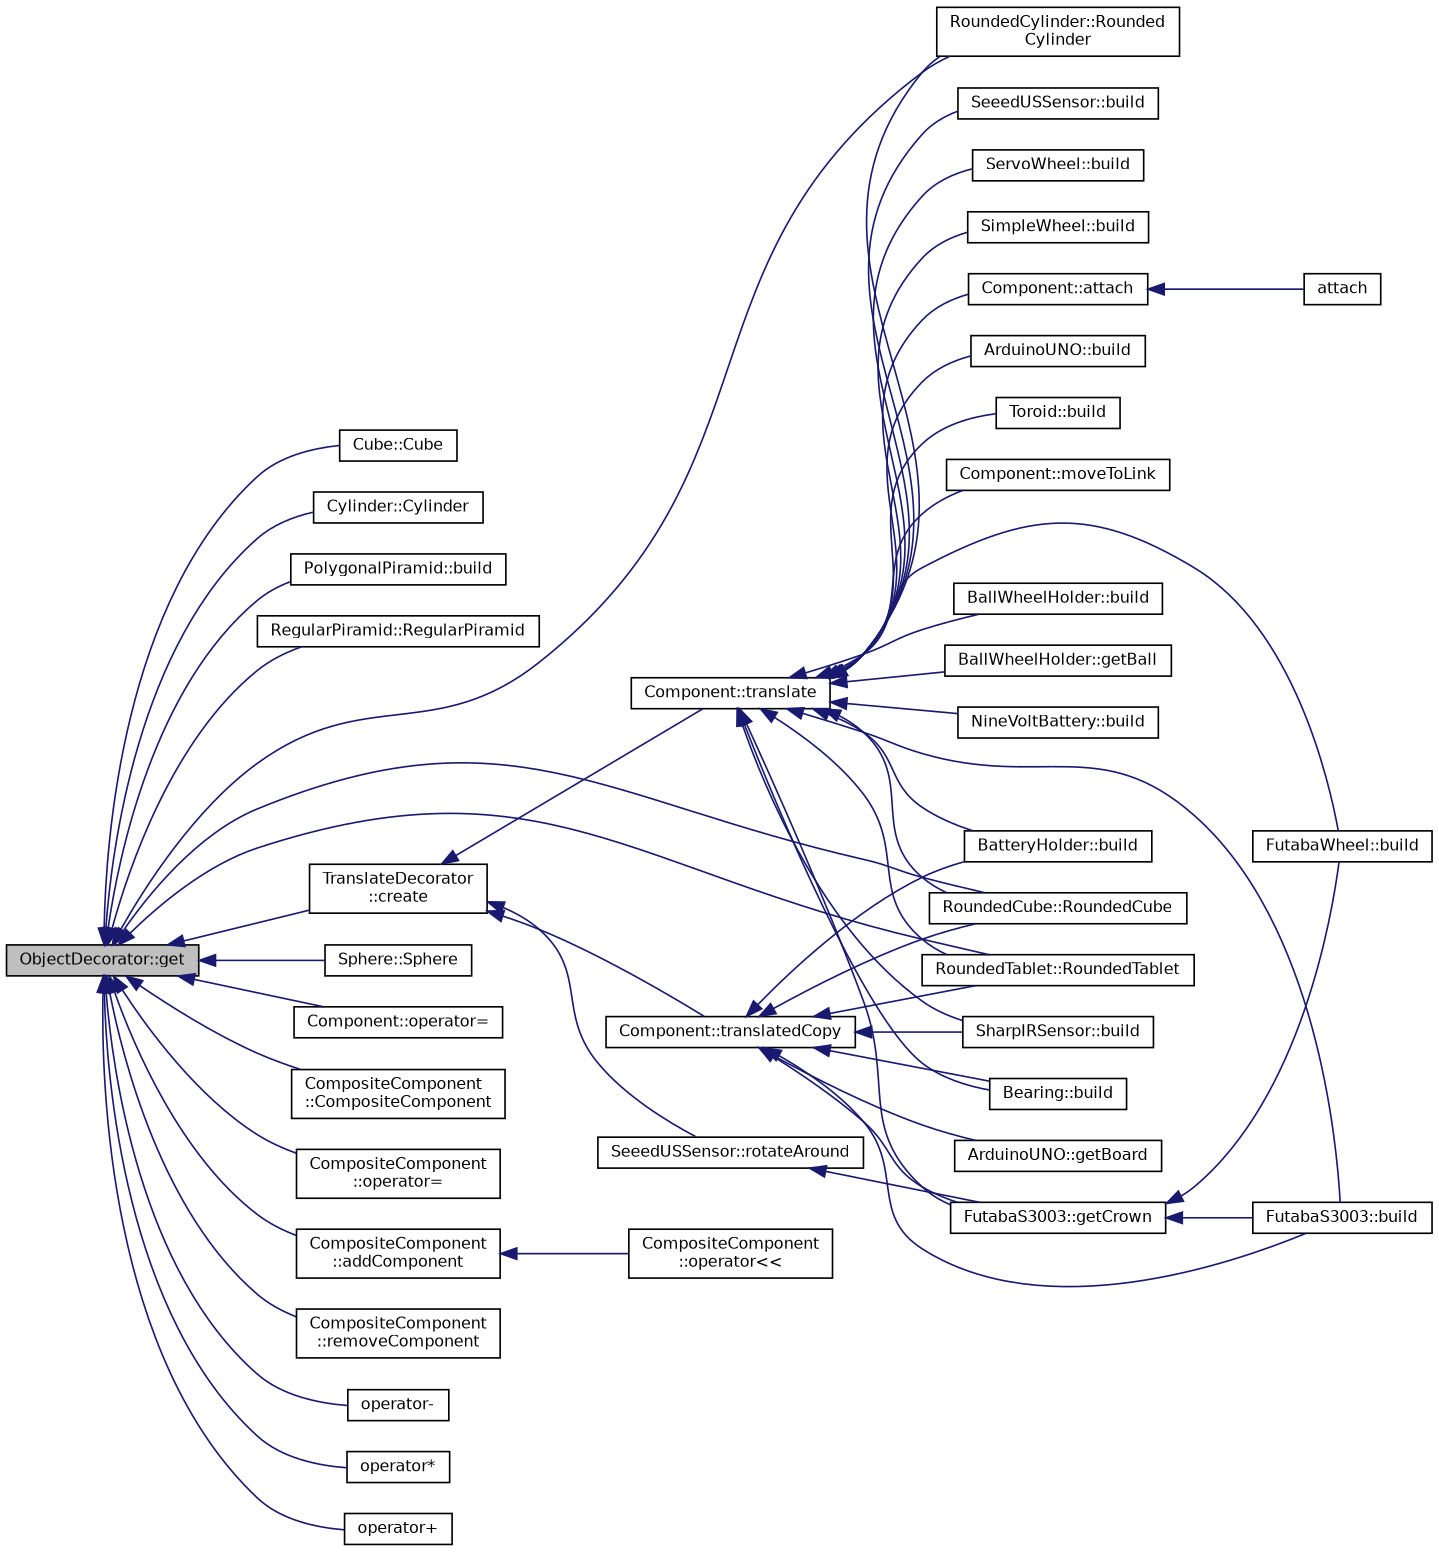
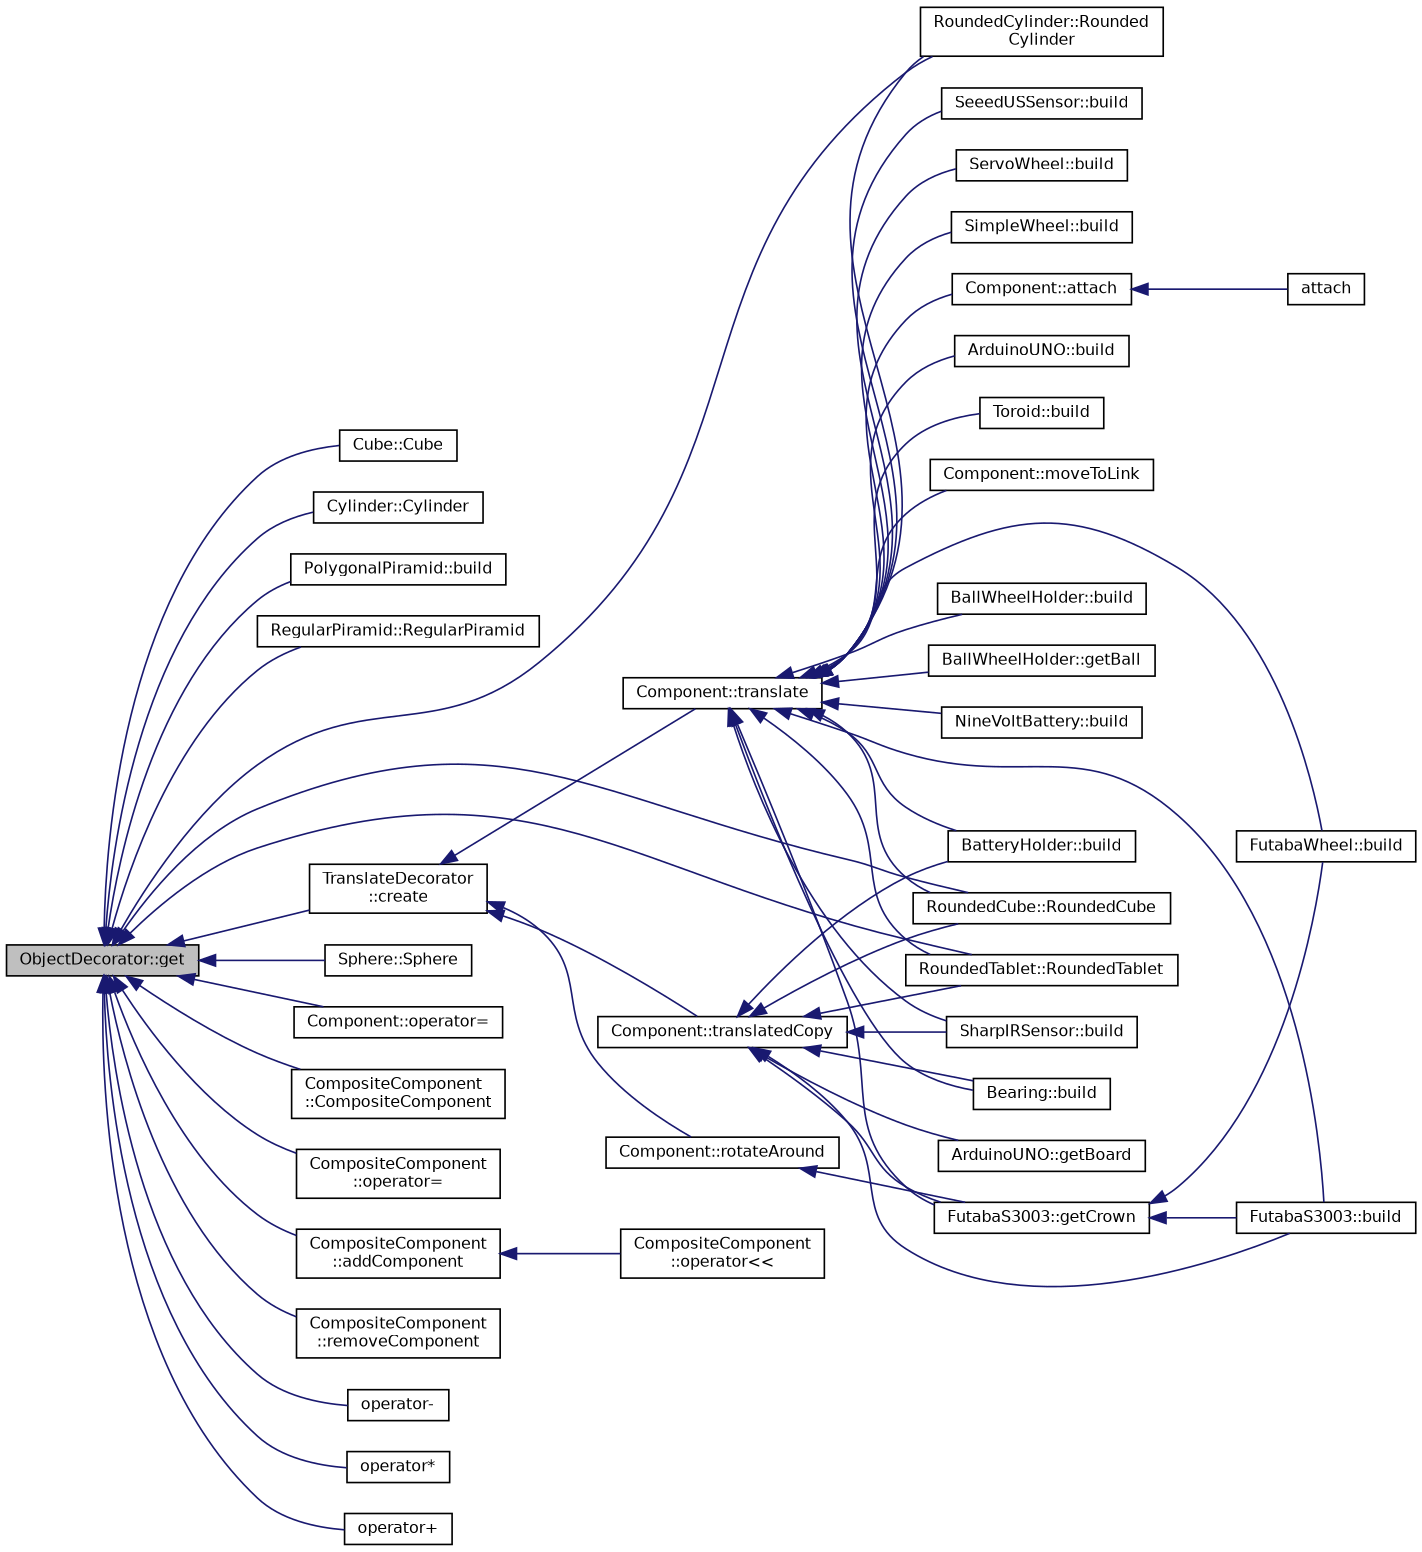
node "SeeedUSSensor::rotateAround": label "SeeedUSSensor::rotateAround" -> "Component::rotateAround"
